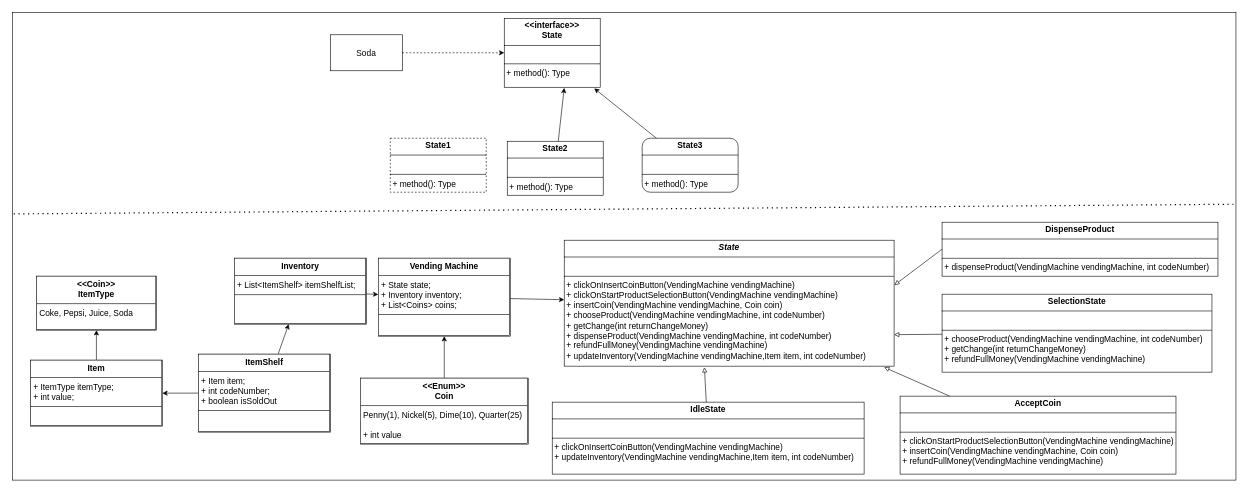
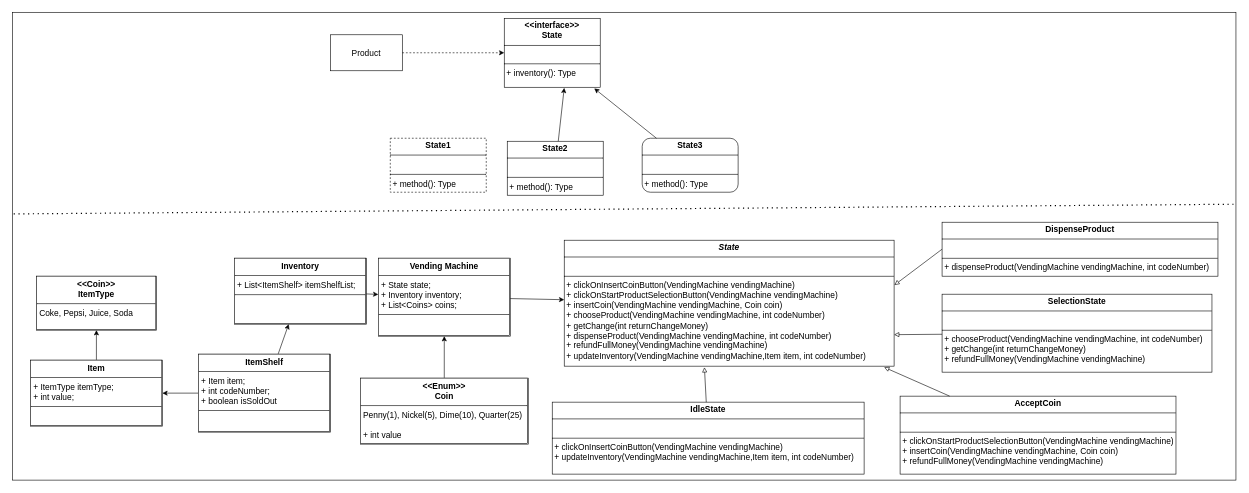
node "<<interface>> State + method(): Type": label "<<interface>> State + method(): Type" -> "<<interface>> State + inventory(): Type"
node "Soda": label "Soda" -> "Product"
